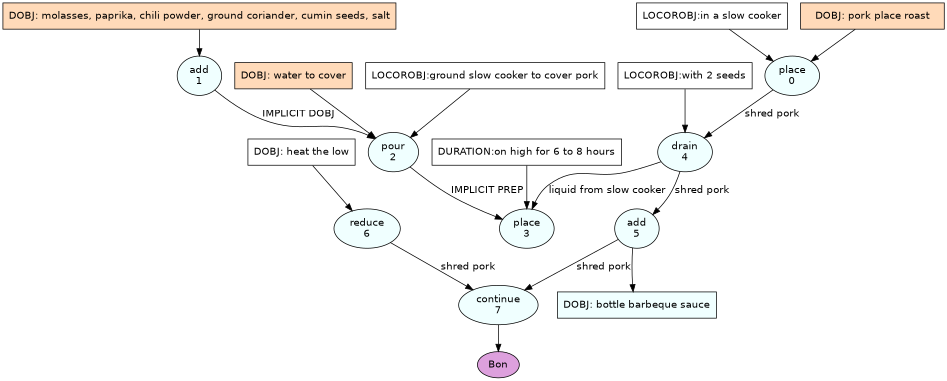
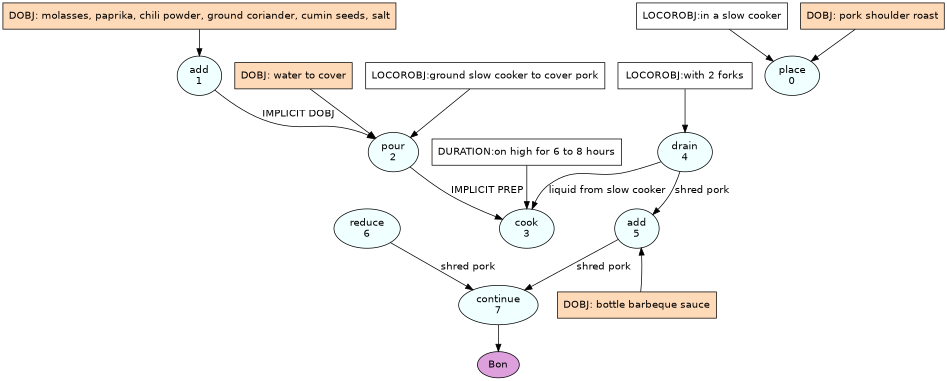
node "DOBJ: pork place roast": label "DOBJ: pork place roast" -> "DOBJ: pork shoulder roast"
node "LOCOROBJ:with 2 seeds": label "LOCOROBJ:with 2 seeds" -> "LOCOROBJ:with 2 forks"
edge "place 0" -> "drain 4": removed, label "shred pork"
node "DOBJ: heat the low": removed
node "place 3": label "place 3" -> "cook 3"
edge "add 5" -> "DOBJ: bottle barbeque sauce": reversed
node "DOBJ: bottle barbeque sauce": fillcolor azure -> peachpuff
